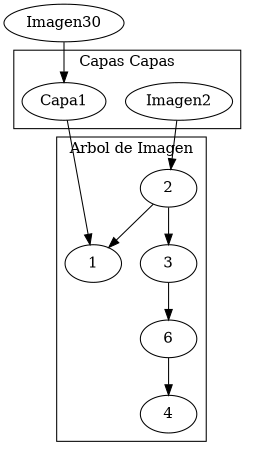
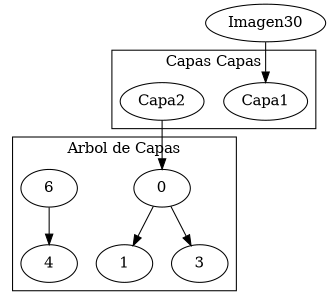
node "Imagen2": label "Imagen2" -> "Capa2"
cluster " Arbol de Imagen ": label " Arbol de Imagen " -> " Arbol de Capas "
edge "Capa1" -> "1": removed
node "2": label "2" -> "0"
edge "3" -> "6": removed
